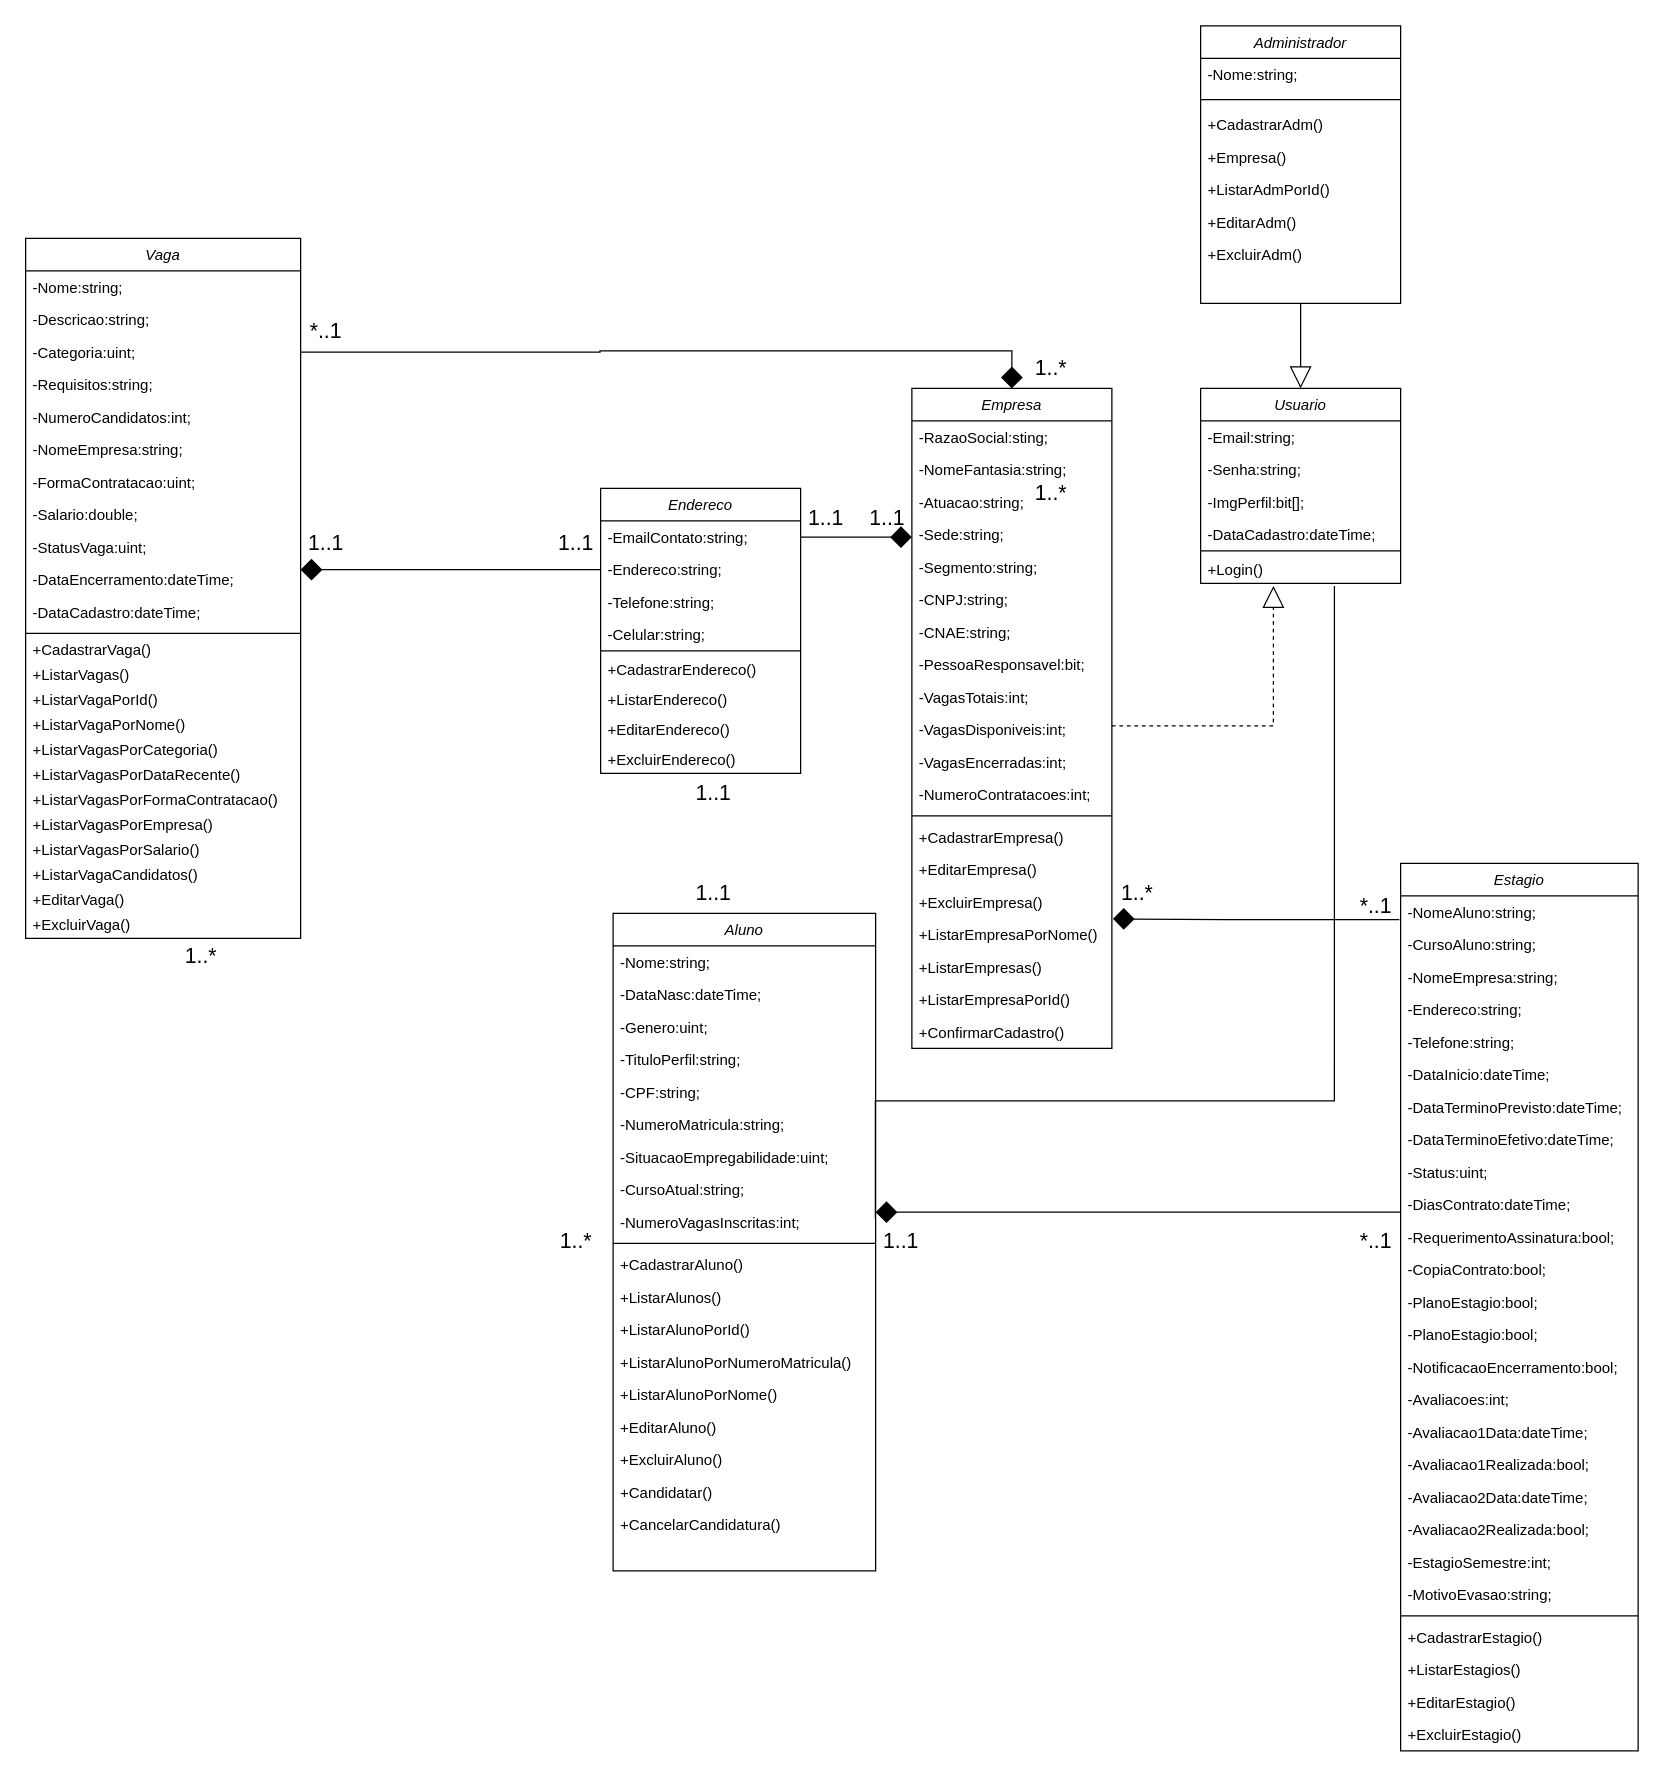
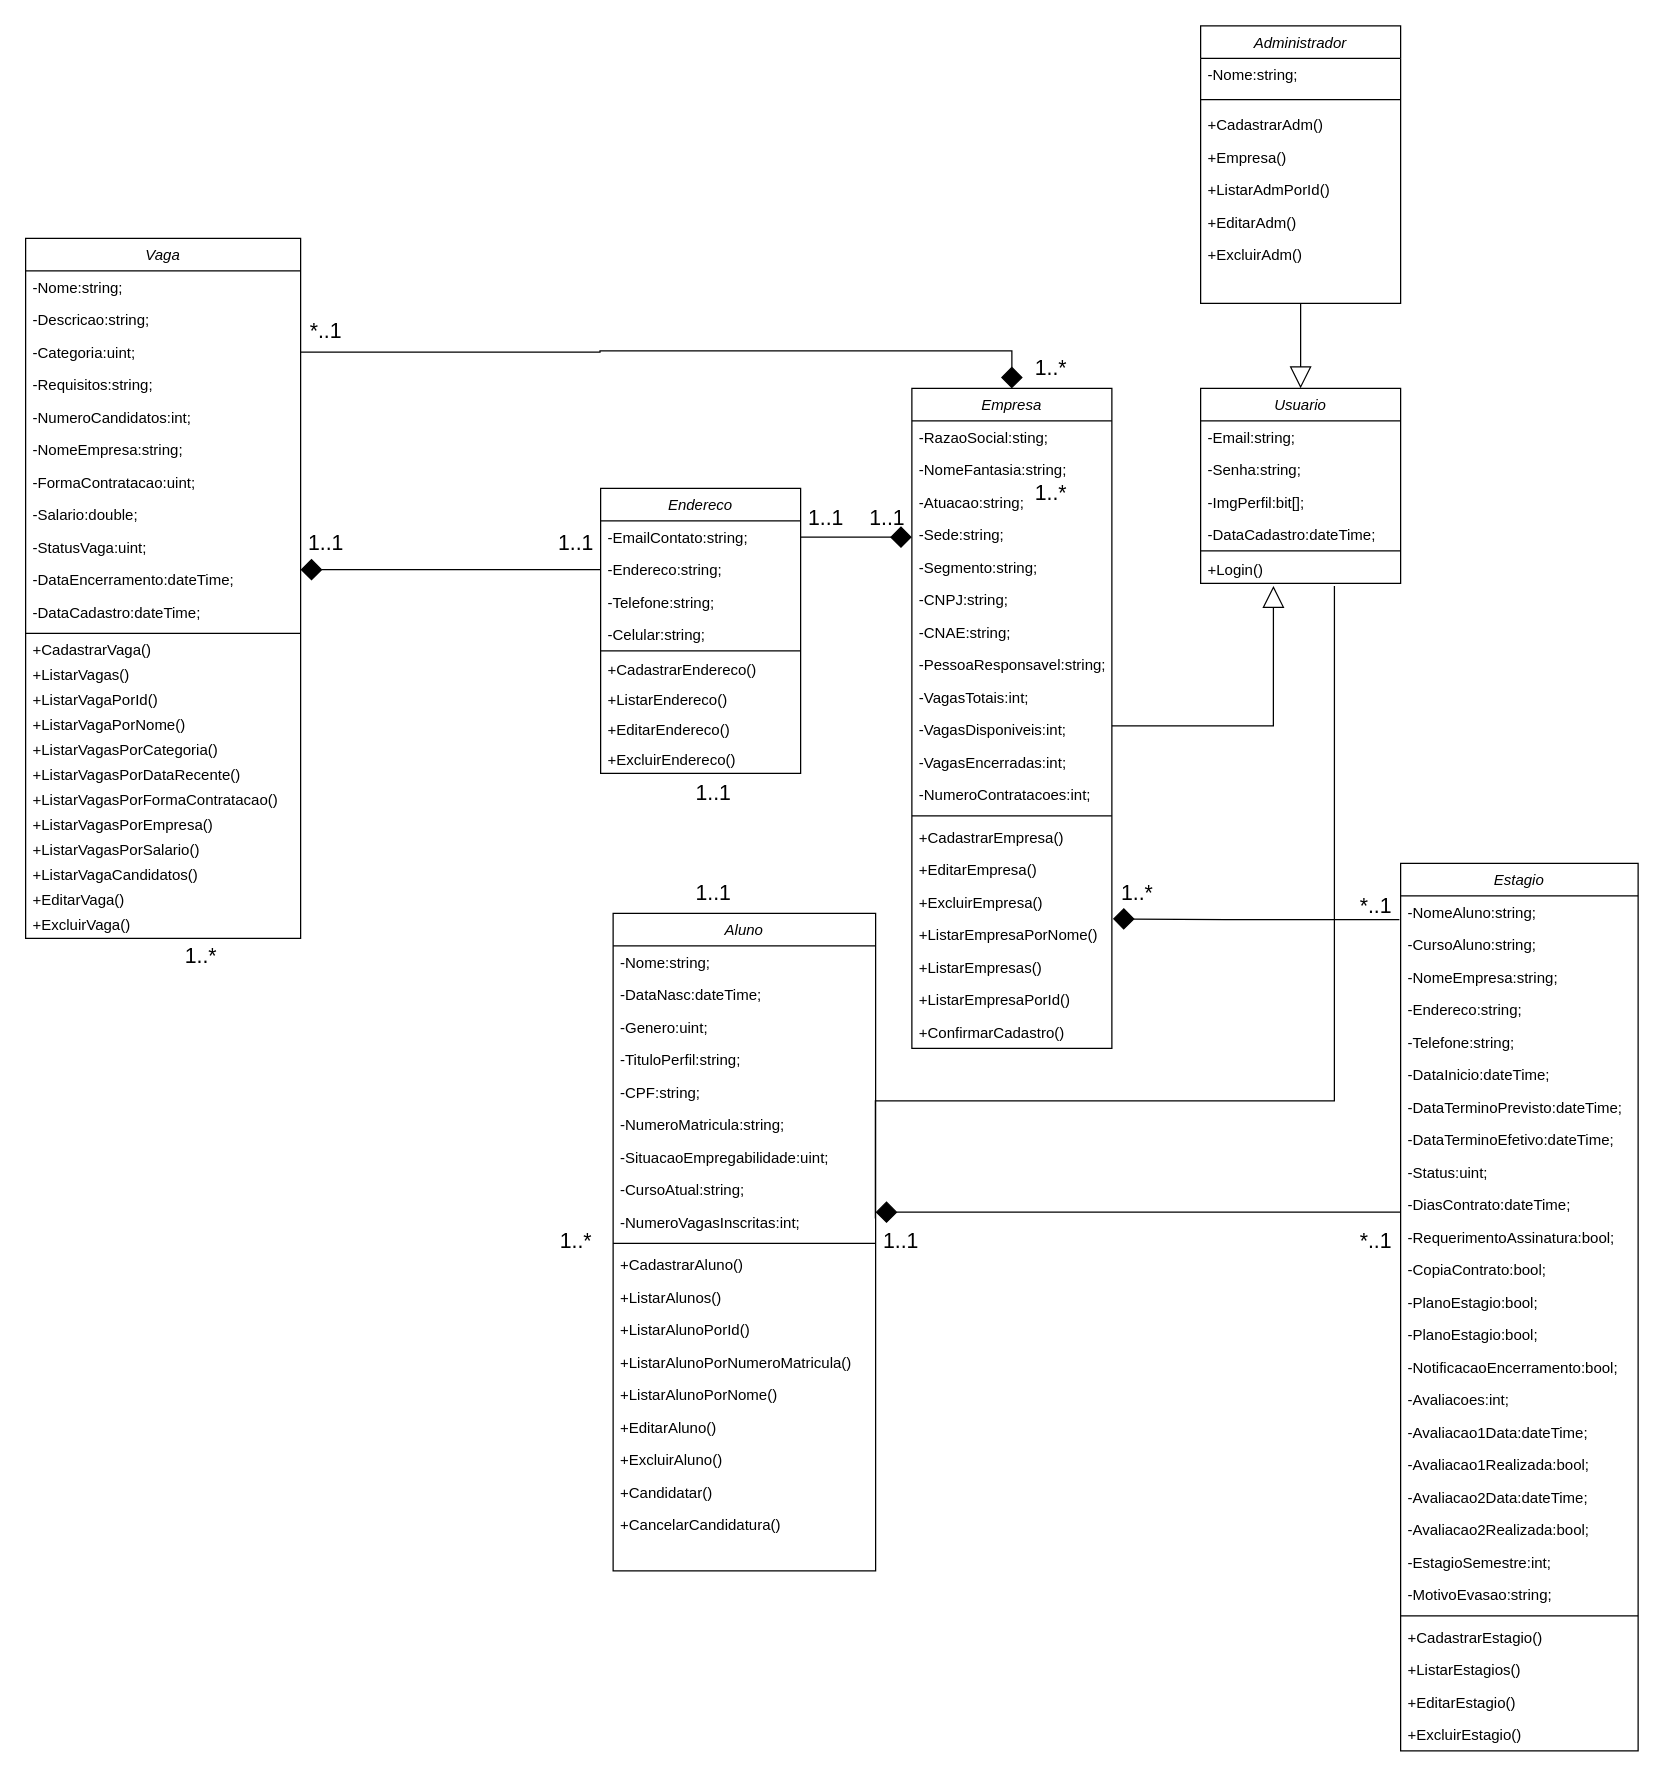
node "-PessoaResponsavel:bit;": label "-PessoaResponsavel:bit;" -> "-PessoaResponsavel:string;"
edge "Empresa" -> "+Login()": style dashed -> solid
